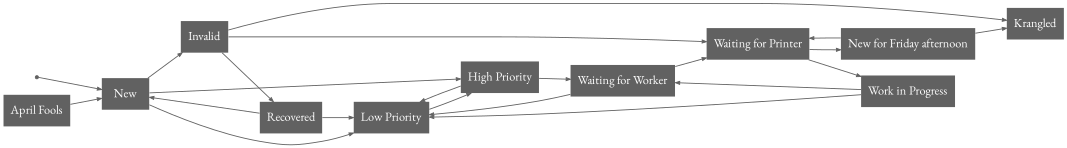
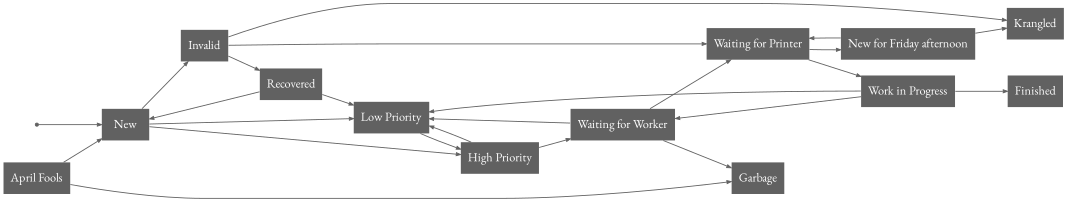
node "Finished": added
node "Garbage": added
